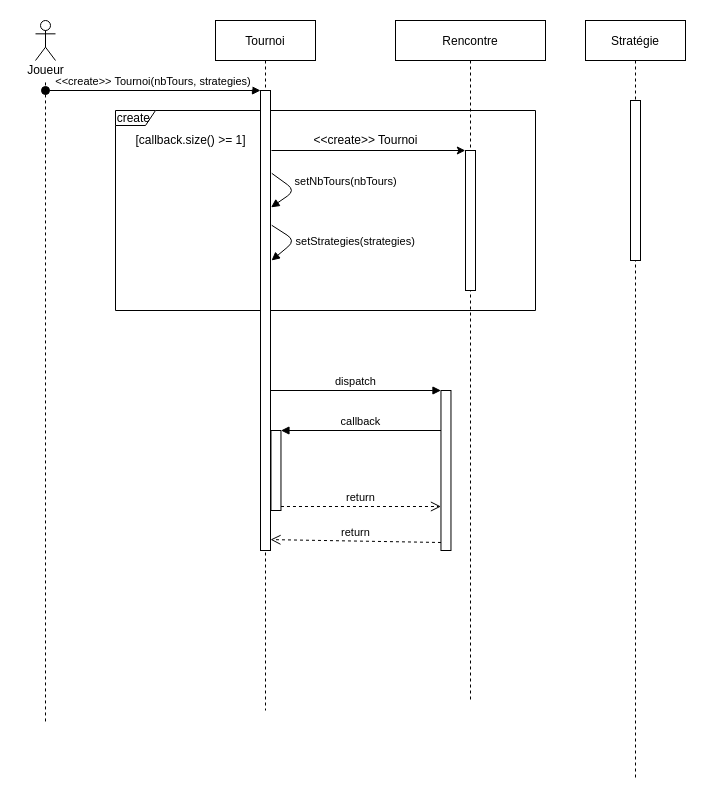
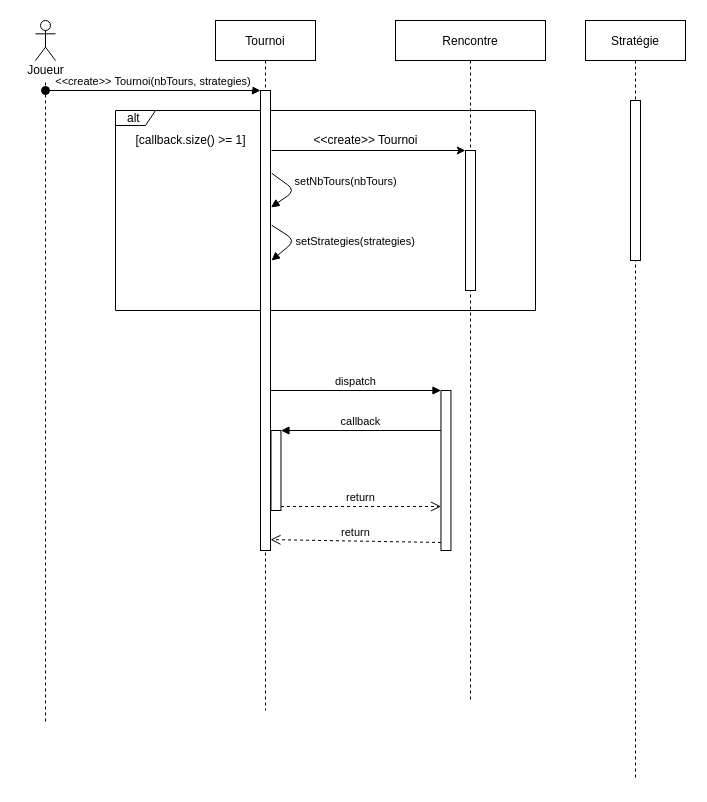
node "create": label "create" -> "alt"
